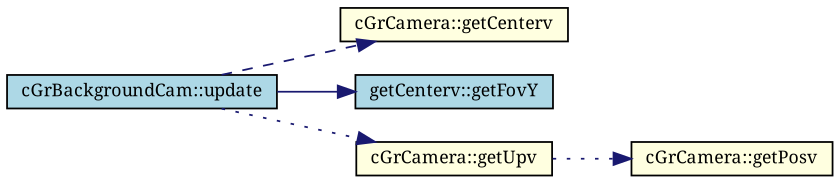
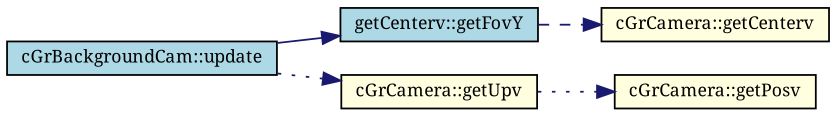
edge "cGrBackgroundCam::update" -> "cGrCamera::getCenterv": now "getCenterv::getFovY" -> "cGrCamera::getCenterv"
